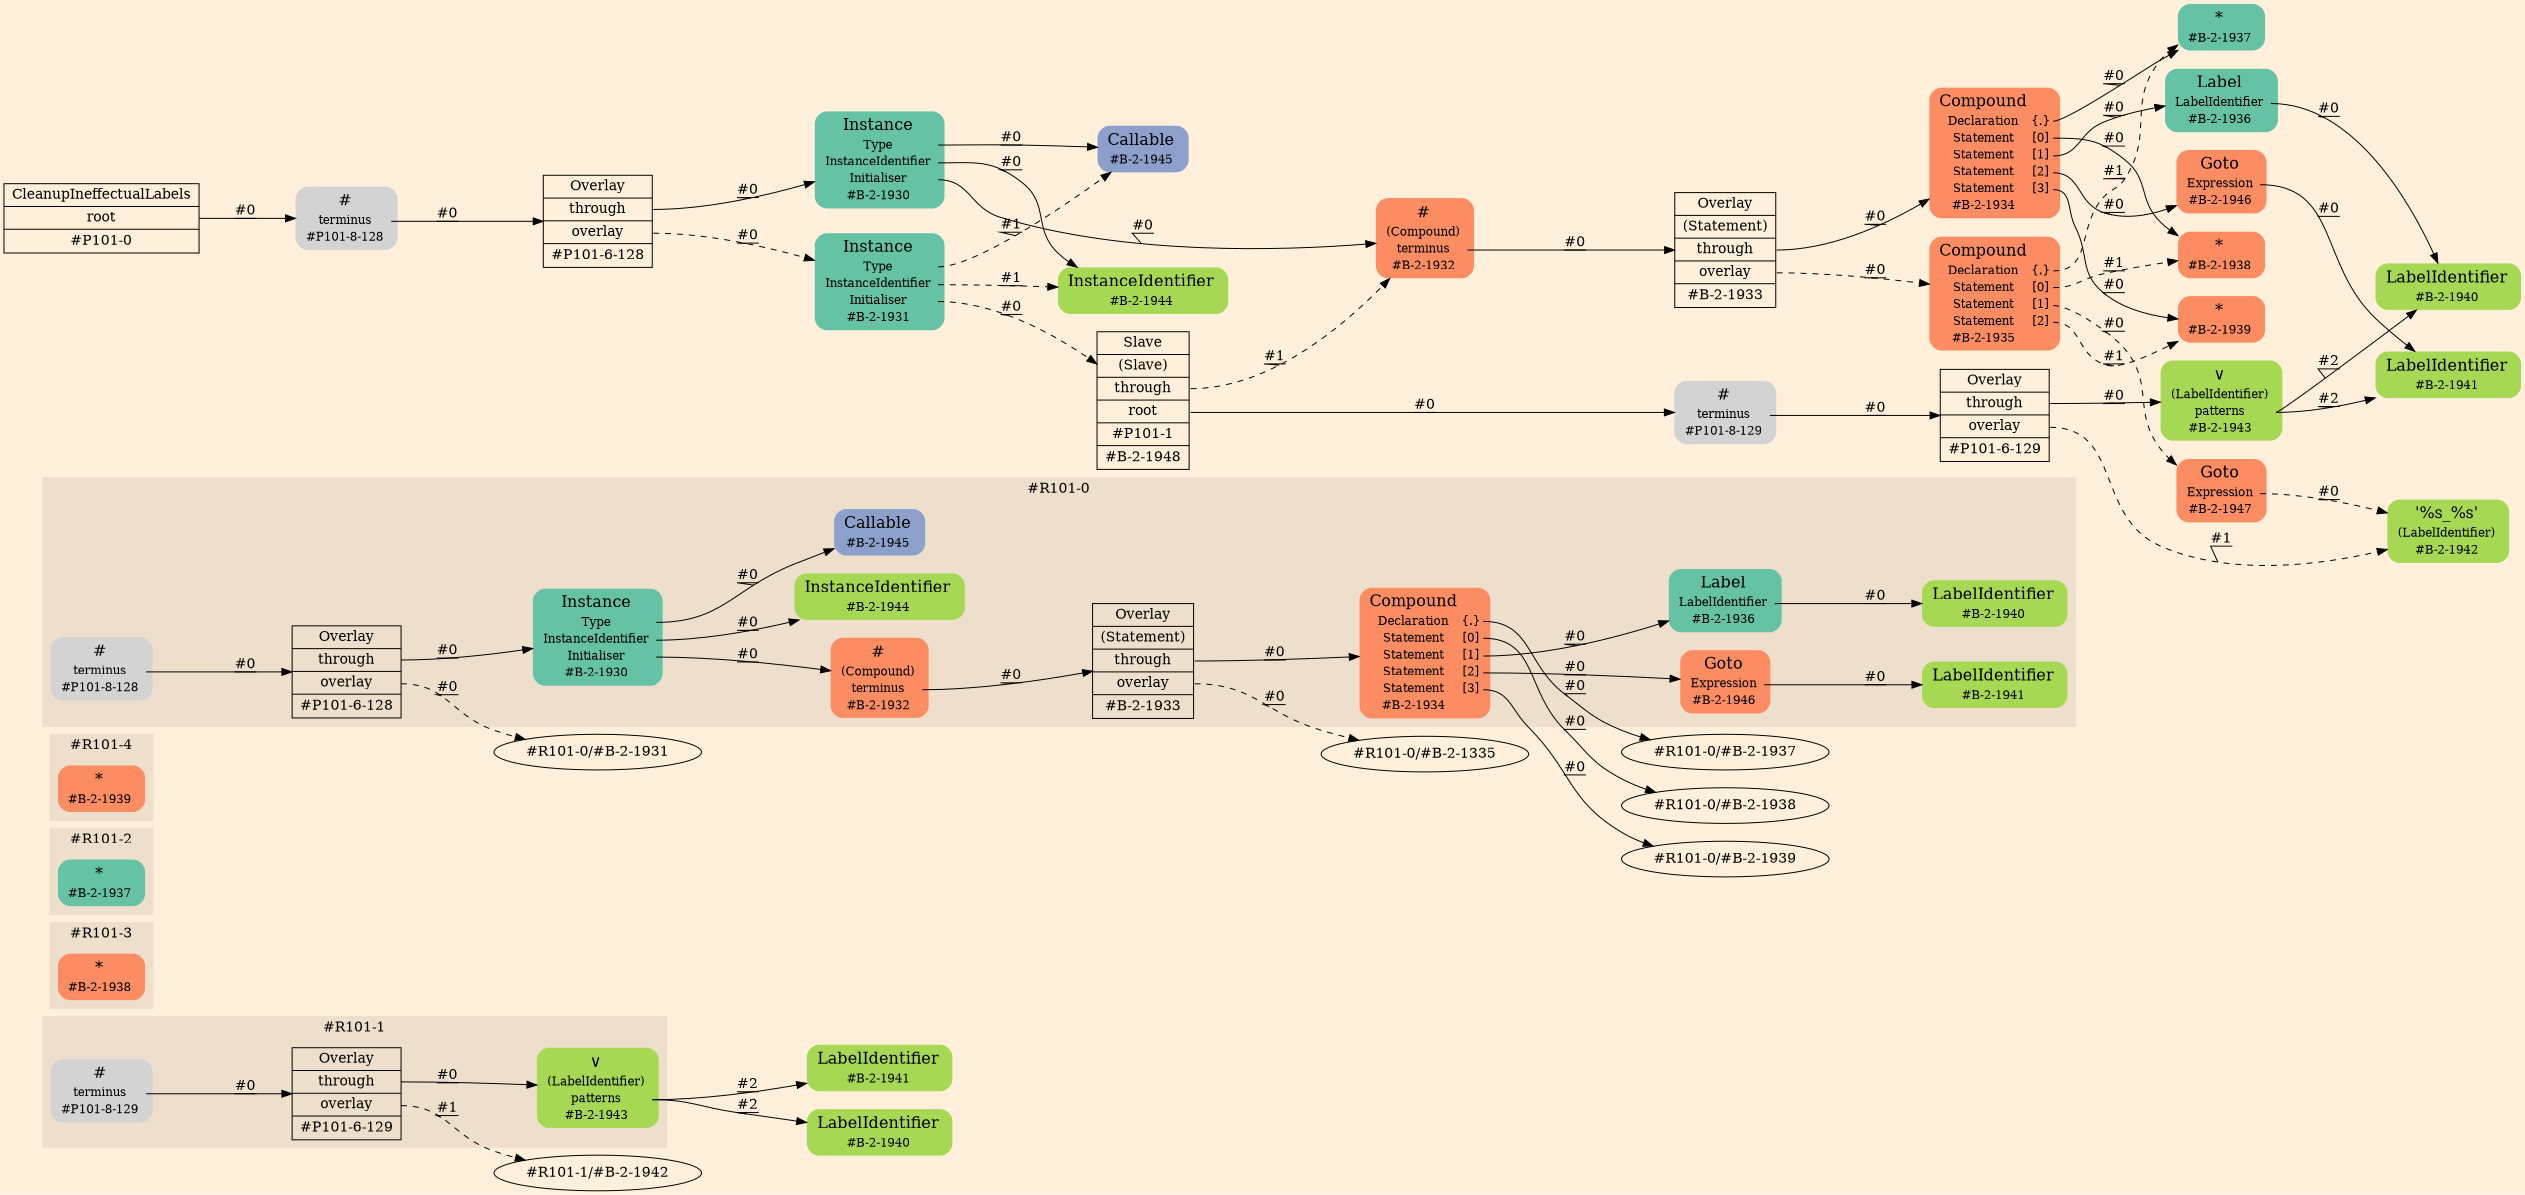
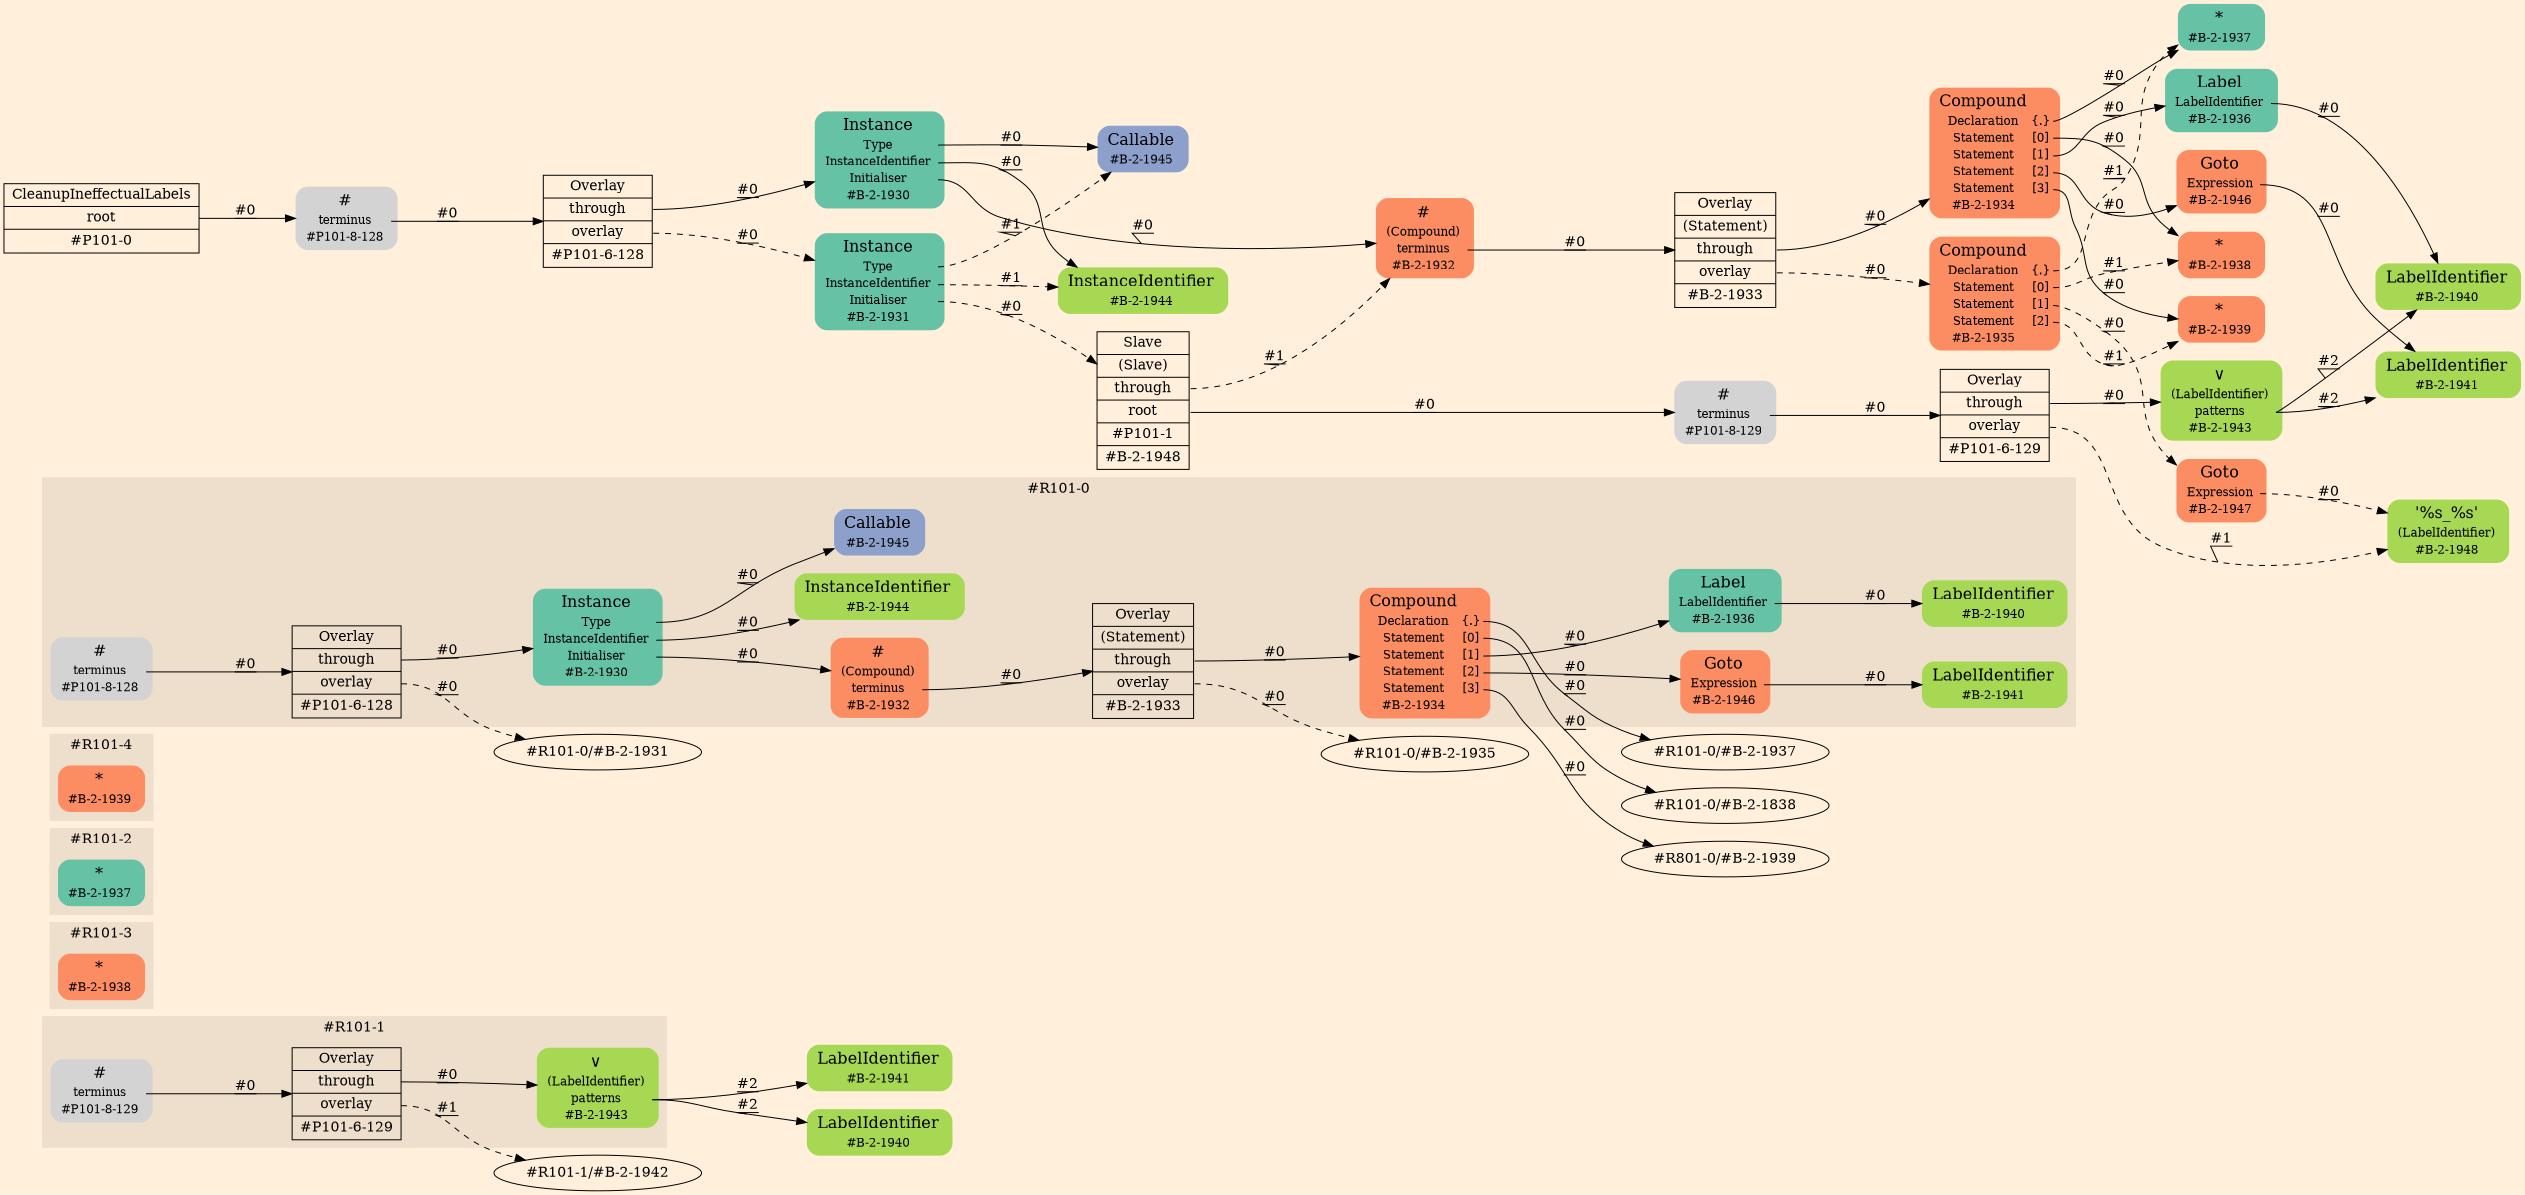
node "'%s_%s'": text "#B-2-1942" -> "#B-2-1948"
node "#R101-0/#B-2-1335": label "#R101-0/#B-2-1335" -> "#R101-0/#B-2-1935"
node "#R101-0/#B-2-1938": label "#R101-0/#B-2-1938" -> "#R101-0/#B-2-1838"
node "#R101-0/#B-2-1939": label "#R101-0/#B-2-1939" -> "#R801-0/#B-2-1939"
